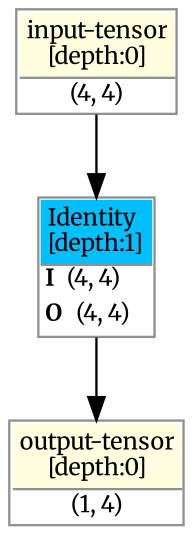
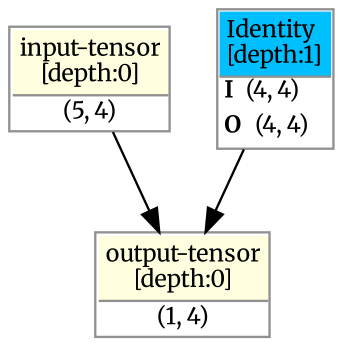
node "input-tensor": text "(4, 4)" -> "(5, 4)"
edge "input-tensor" -> "Identity": now "input-tensor" -> "output-tensor"
